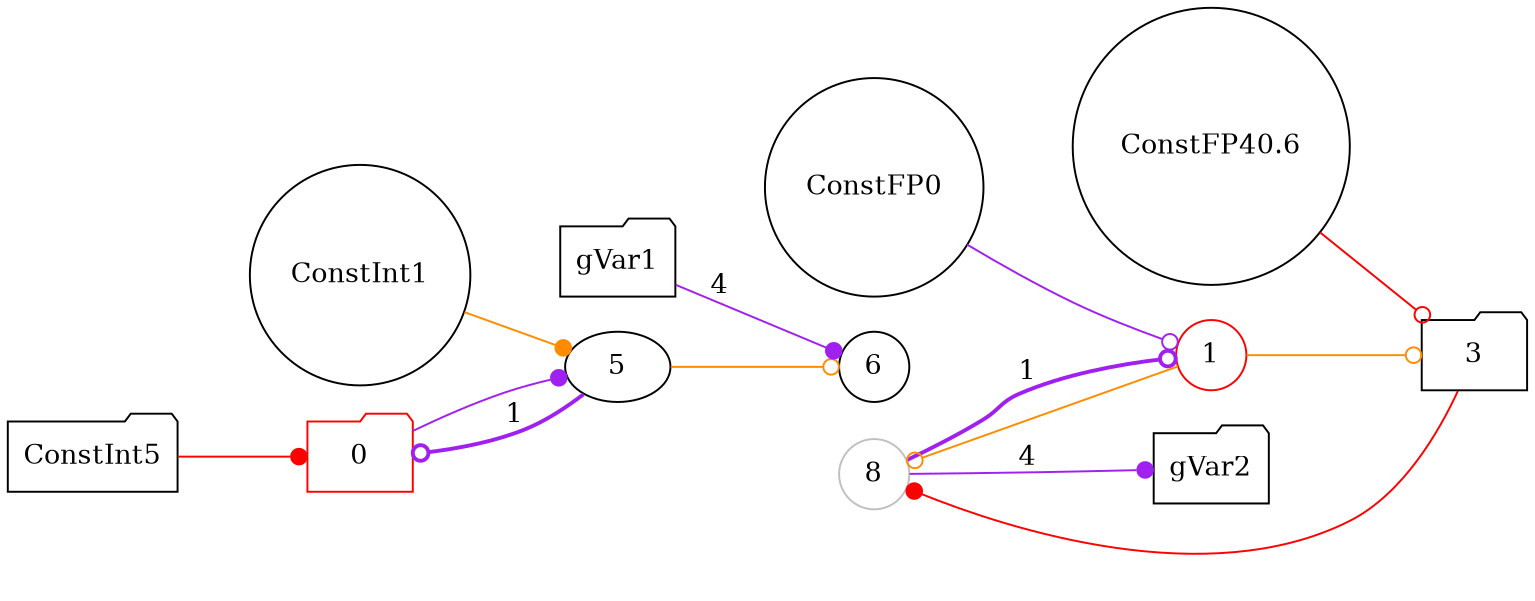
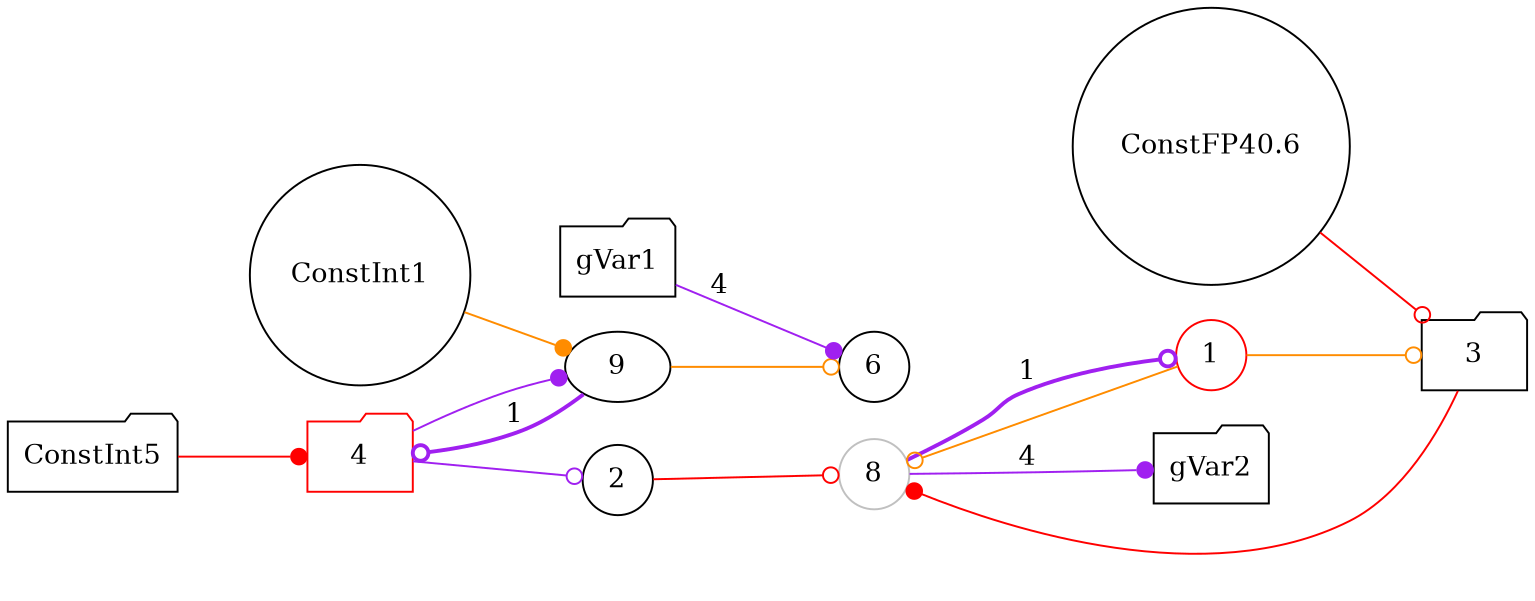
node "ConstFP0": removed
node "5": label "5" -> "9"
node "0": label "0" -> "4"
node "2": added
